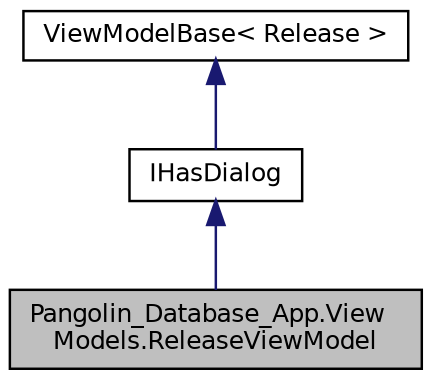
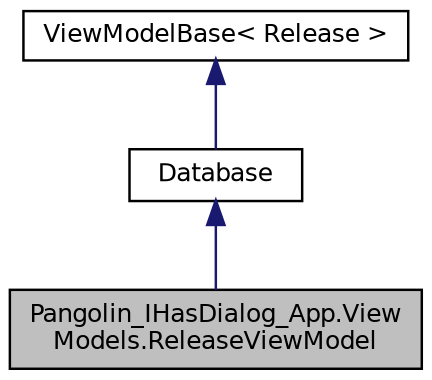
node "IHasDialog": label "IHasDialog" -> "Database"
node "Pangolin_Database_App.View Models.ReleaseViewModel": label "Pangolin_Database_App.View Models.ReleaseViewModel" -> "Pangolin_IHasDialog_App.View Models.ReleaseViewModel"
